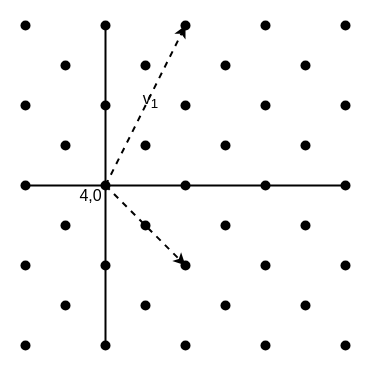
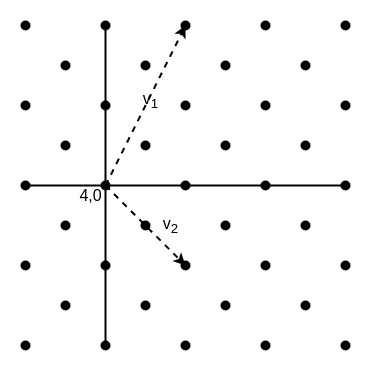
node "v2": added
